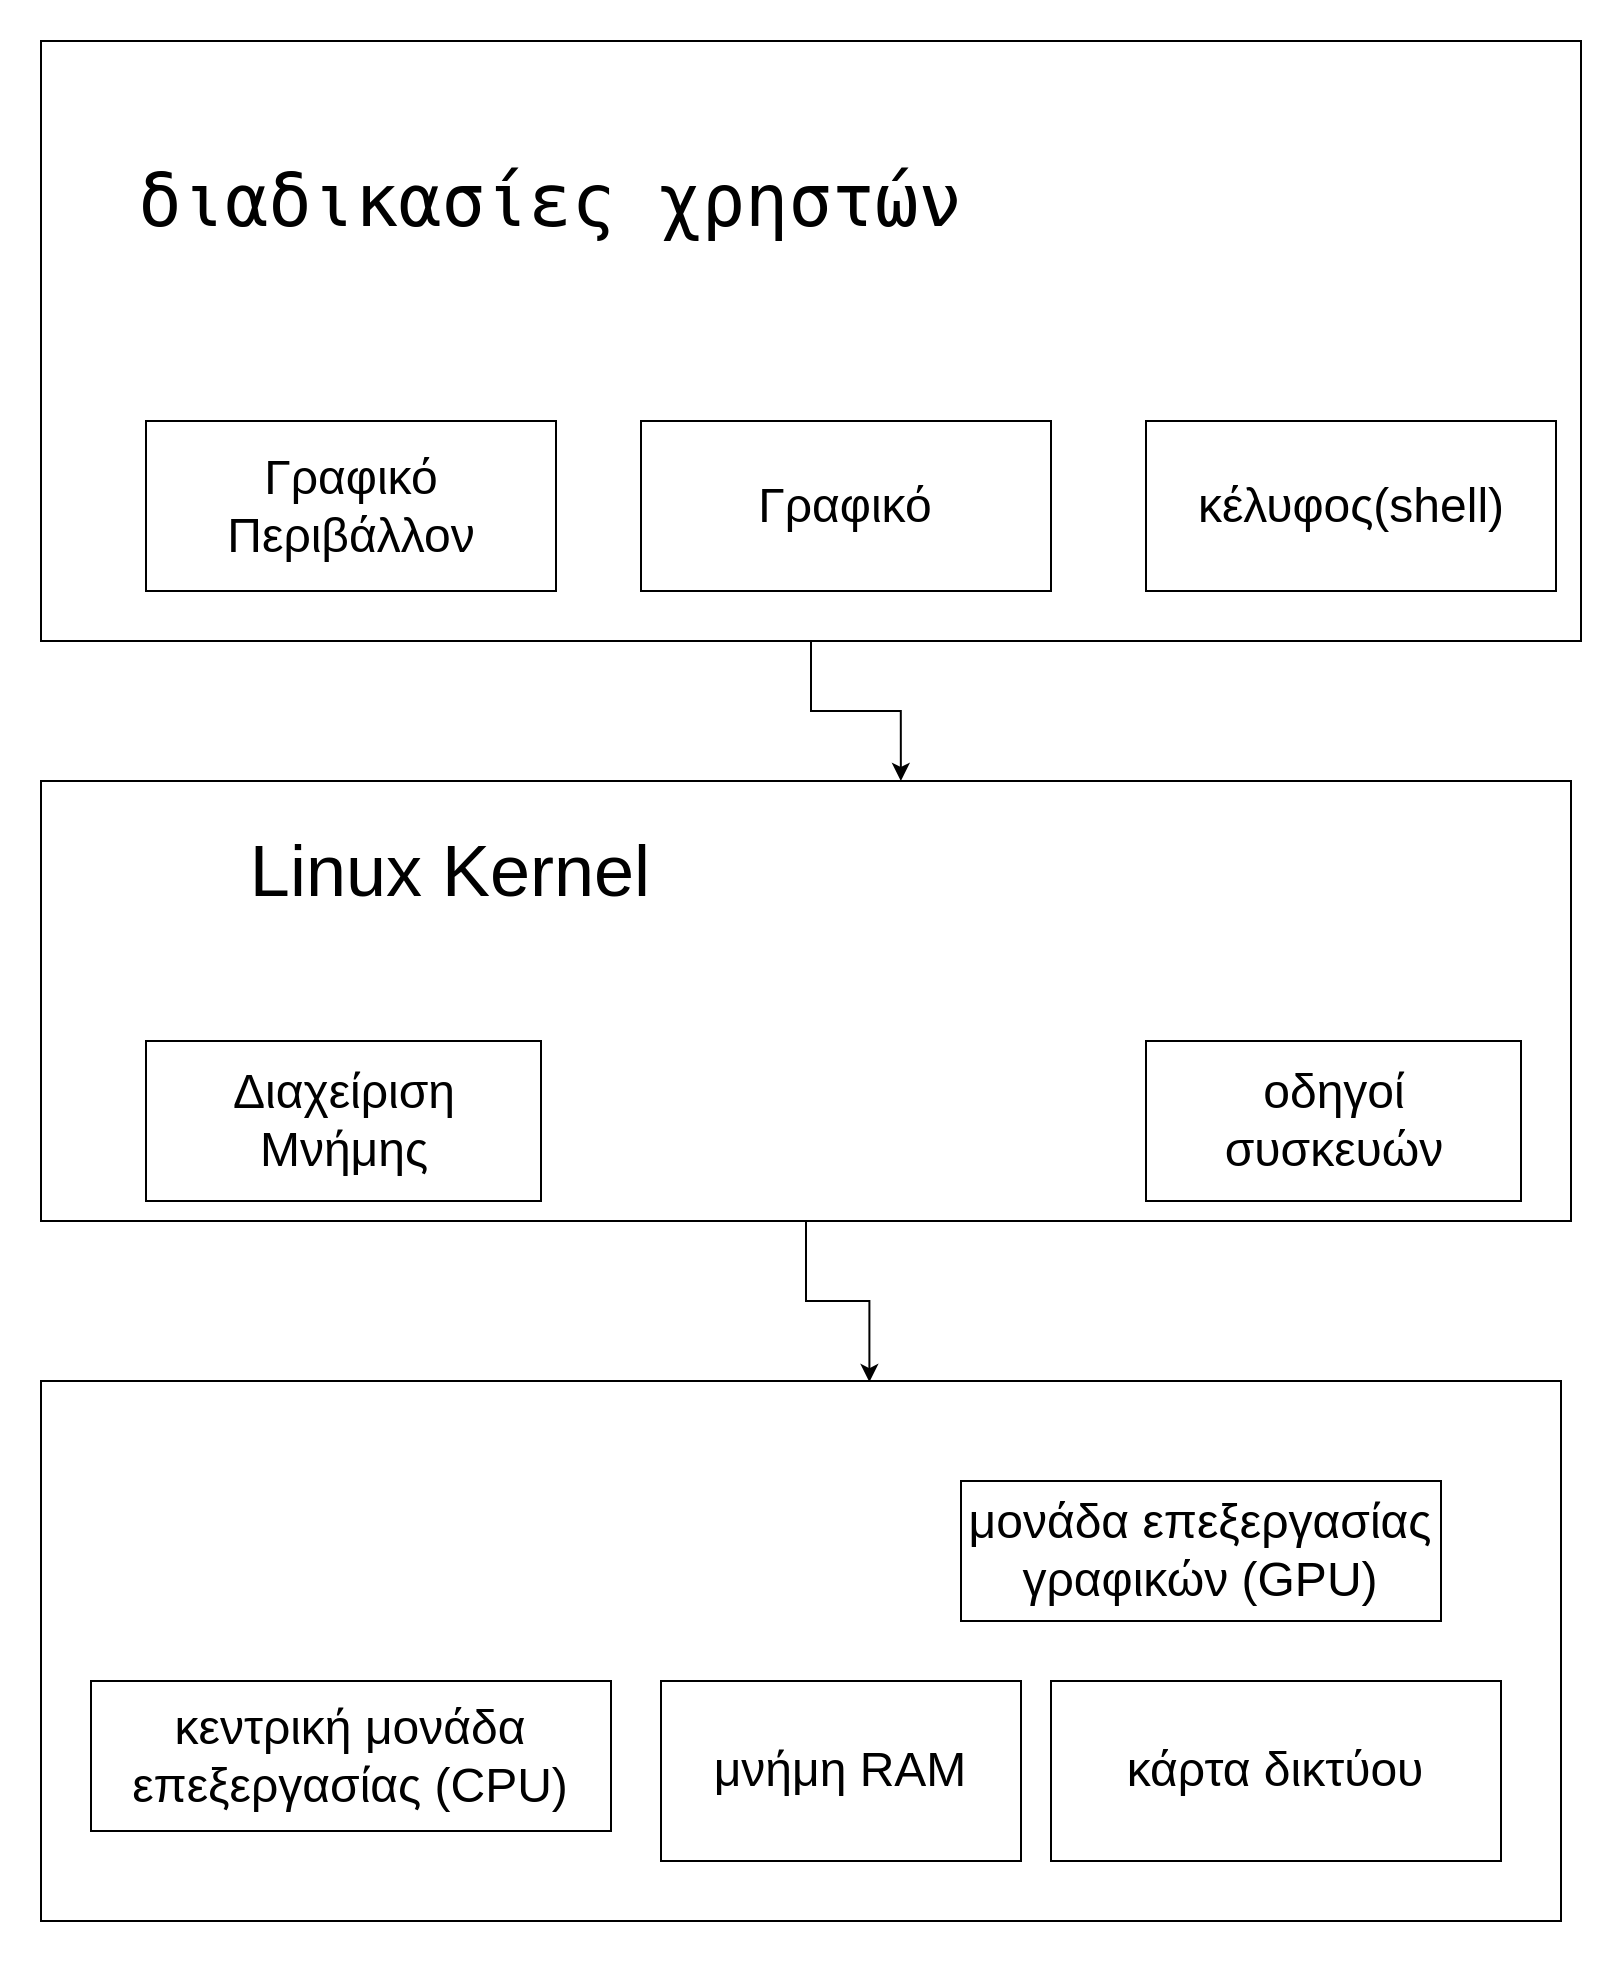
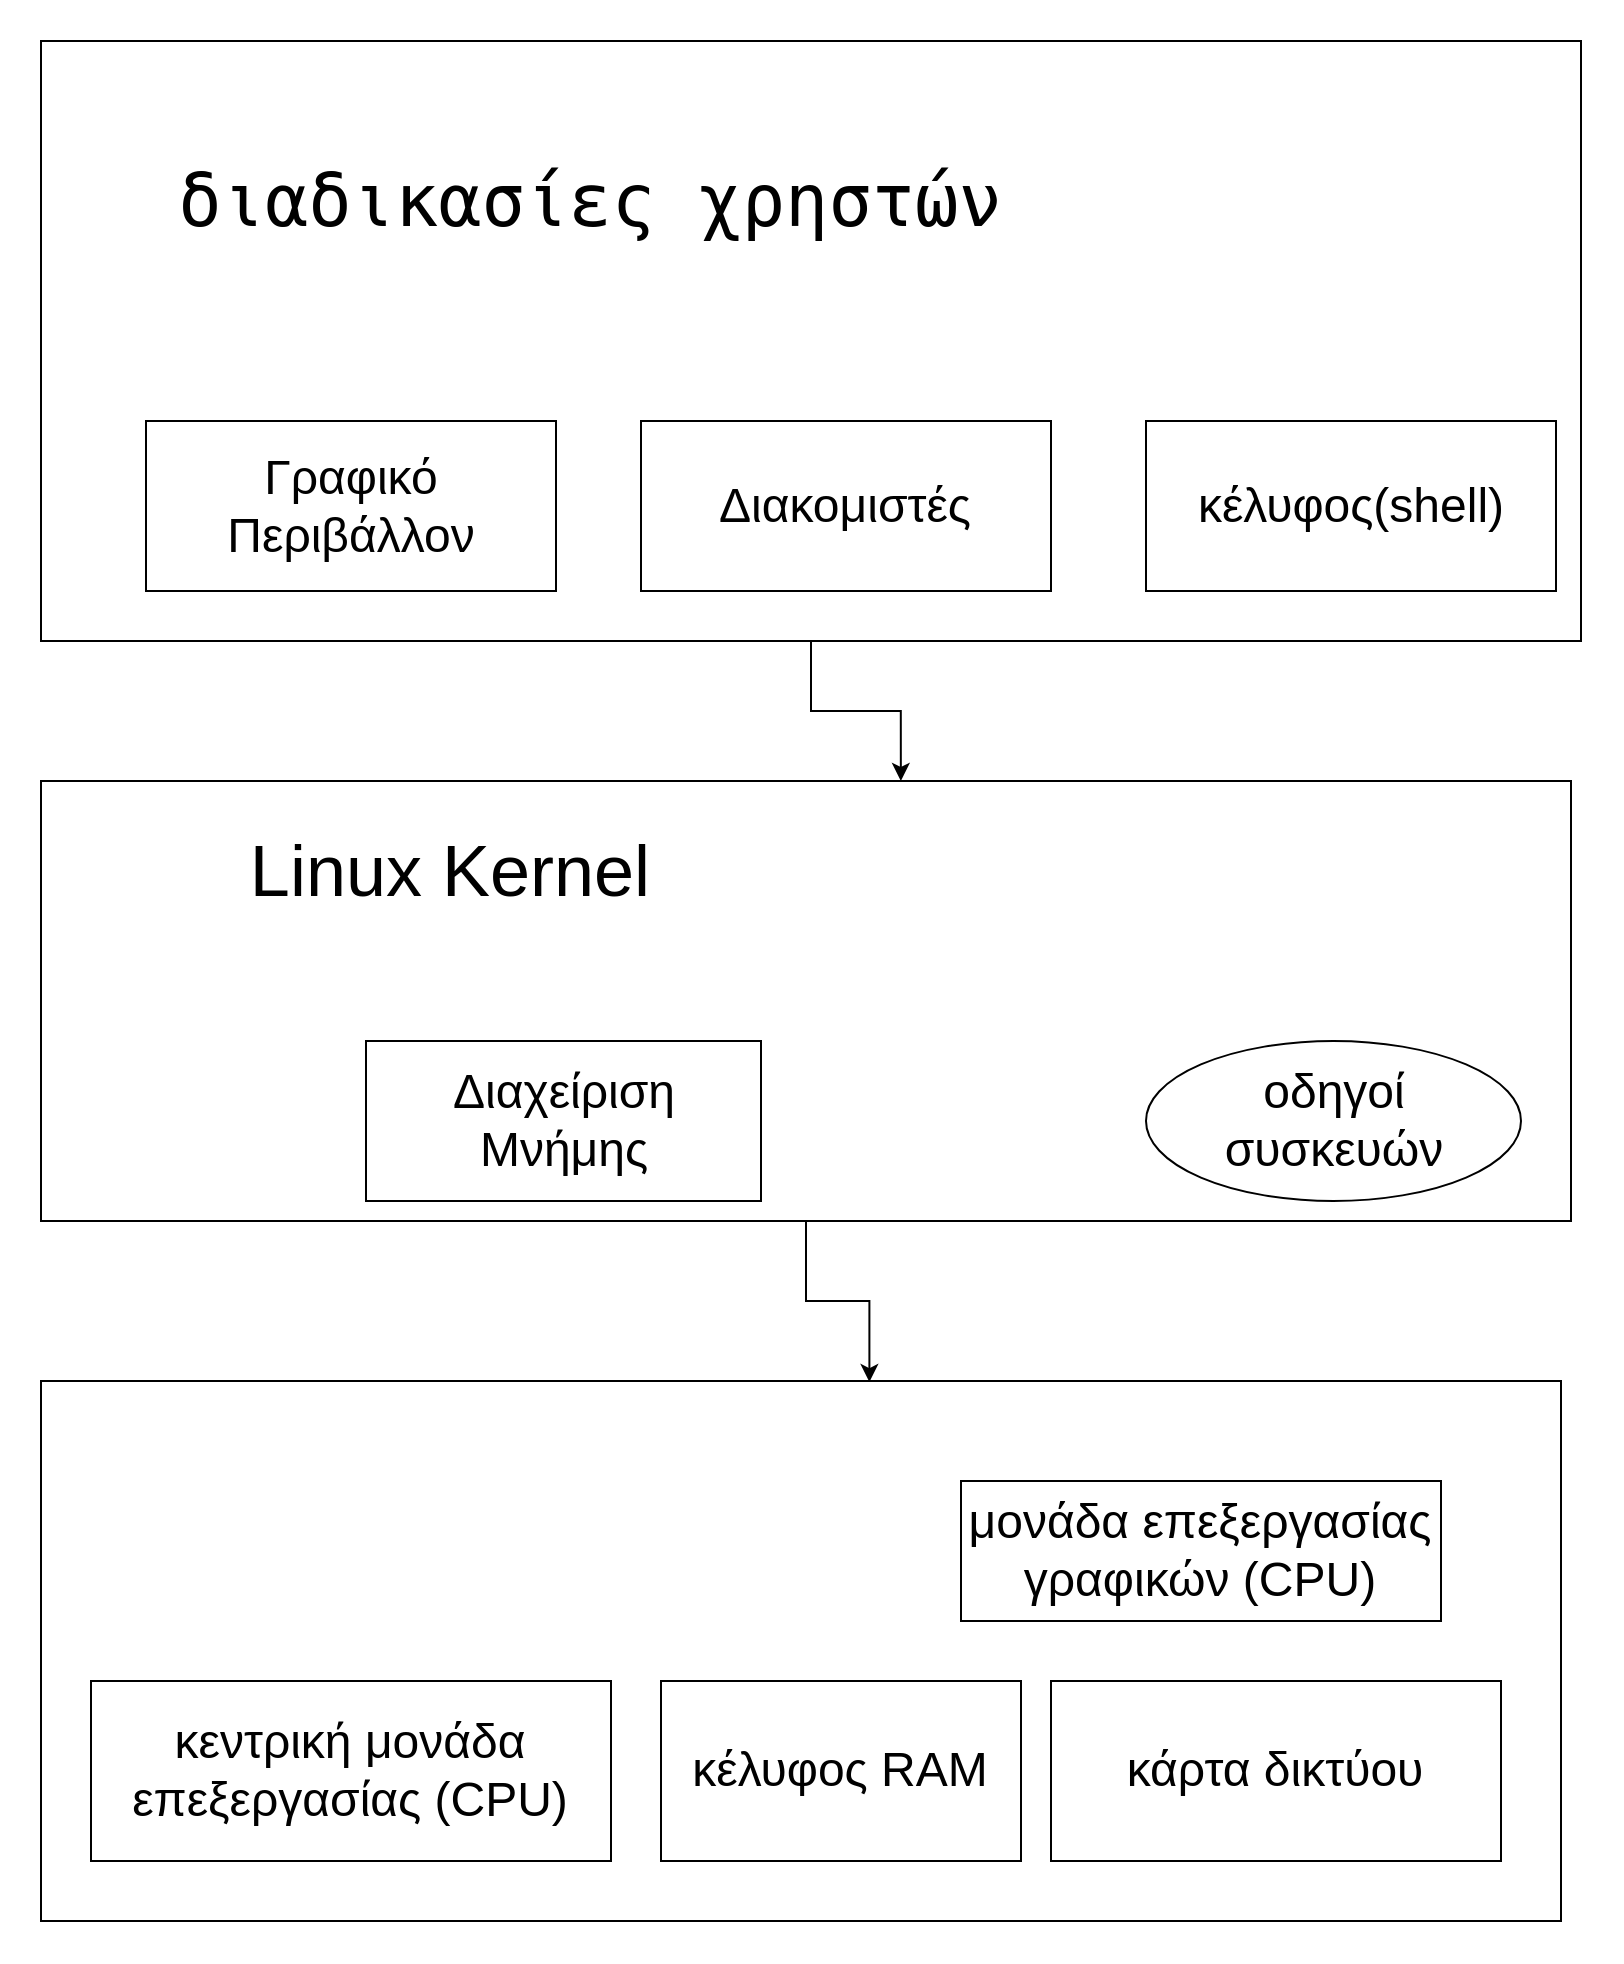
node "διαδικασίες χρηστών": moved (551, 201) -> (591, 201)
node "Γραφικό": label "Γραφικό" -> "Διακομιστές"
node "Διαχείριση Μνήμης": moved (344, 1121) -> (564, 1121)
node "οδηγοί συσκευών": shape rectangle -> ellipse
node "μονάδα επεξεργασίας γραφικών (GPU)": label "μονάδα επεξεργασίας γραφικών (GPU)" -> "μονάδα επεξεργασίας γραφικών (CPU)"
node "κεντρική μονάδα επεξεργασίας (CPU)": size 520x150 -> 520x180
node "μνήμη RAM": label "μνήμη RAM" -> "κέλυφος RAM"
